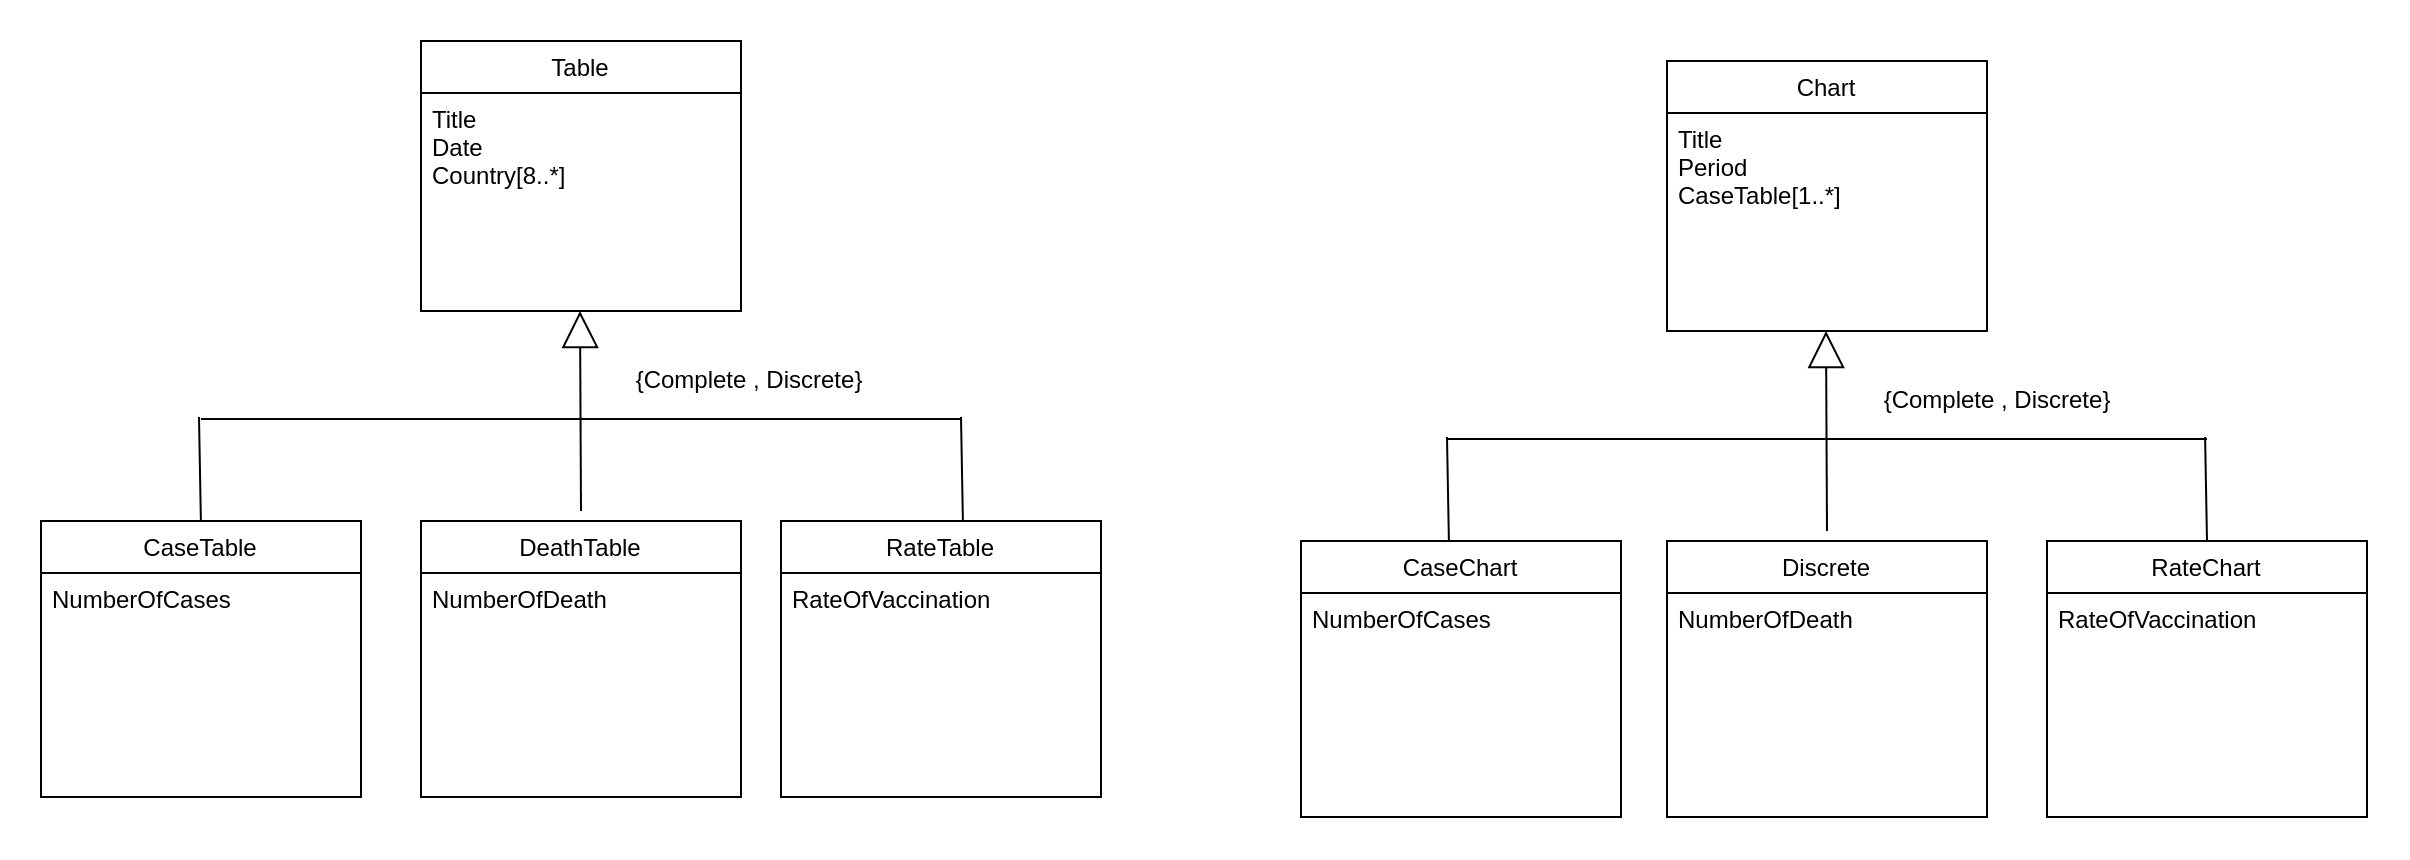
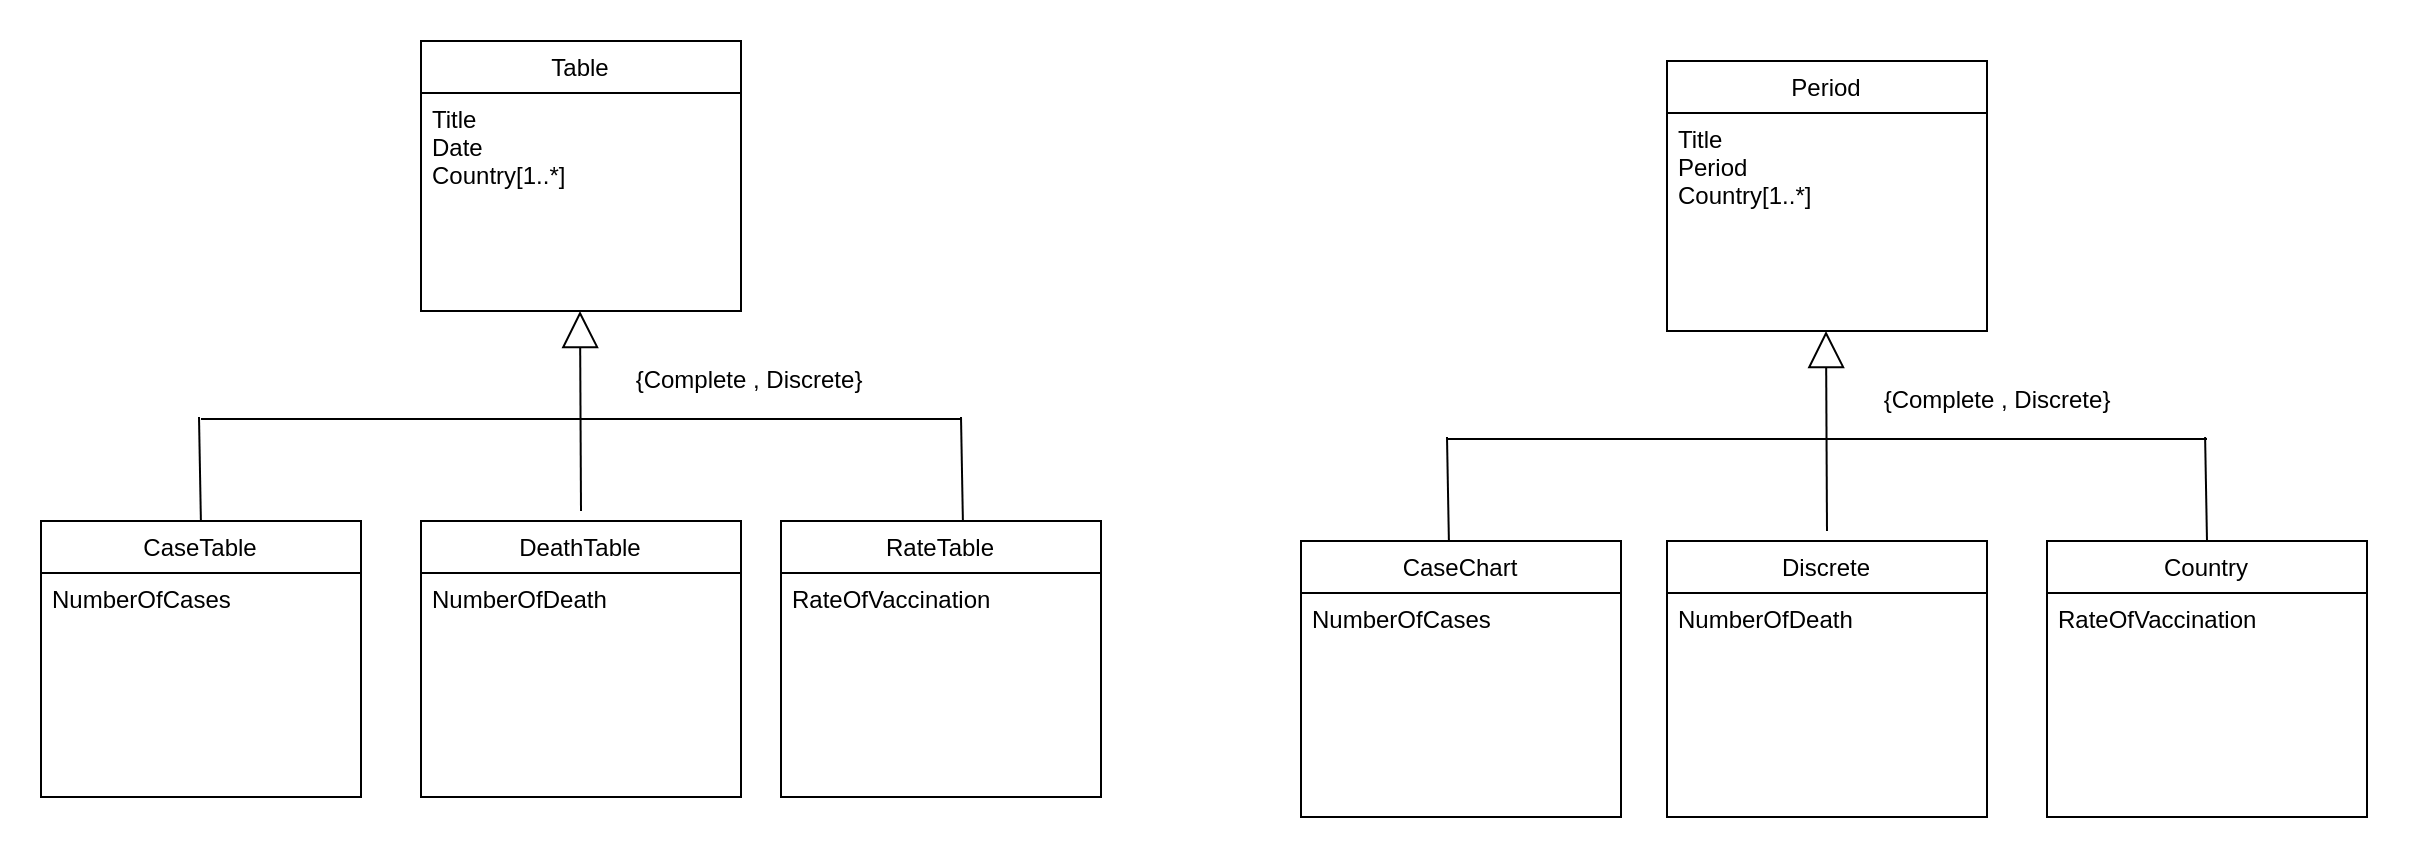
node "Chart": label "Chart" -> "Period"
node "Title Date Country[8..*]": label "Title Date Country[8..*]" -> "Title Date Country[1..*]"
node "Title Period CaseTable[1..*]": label "Title Period CaseTable[1..*]" -> "Title Period Country[1..*]"
node "RateChart": label "RateChart" -> "Country"
